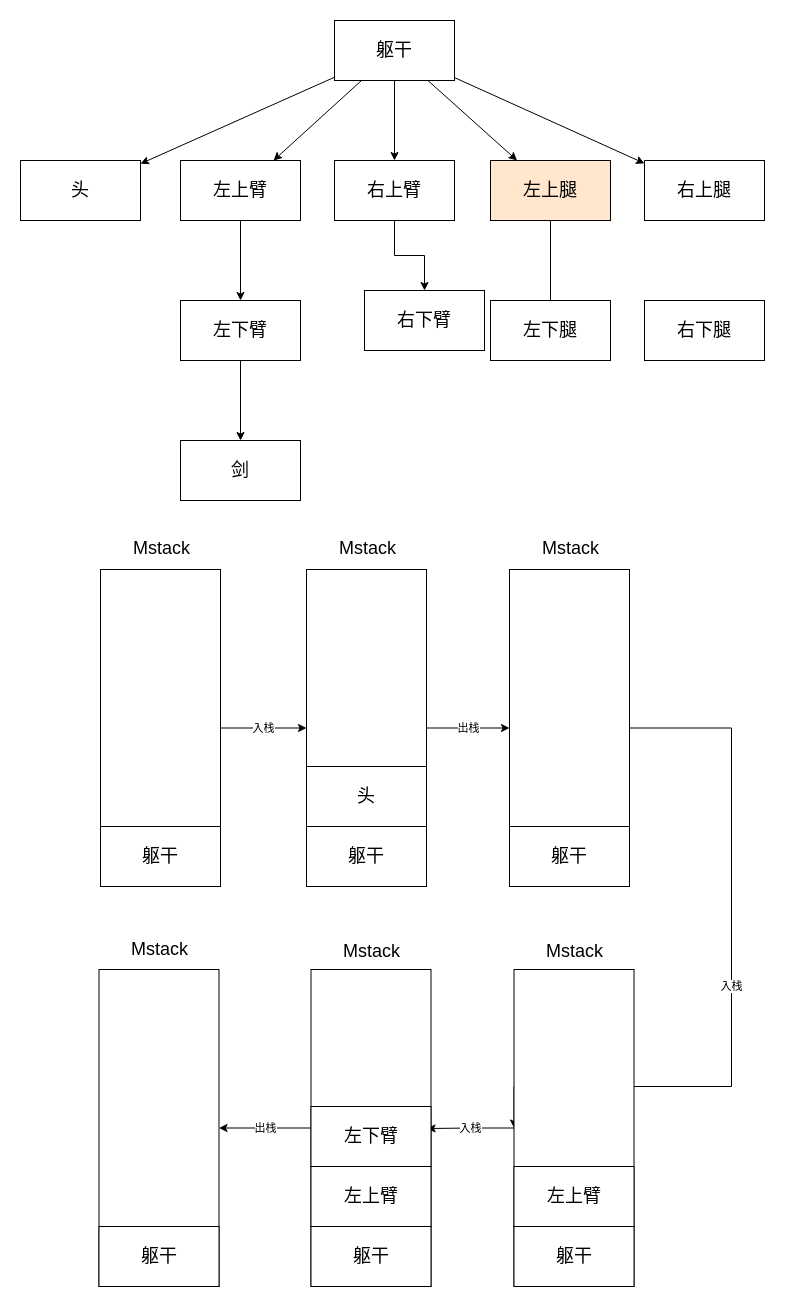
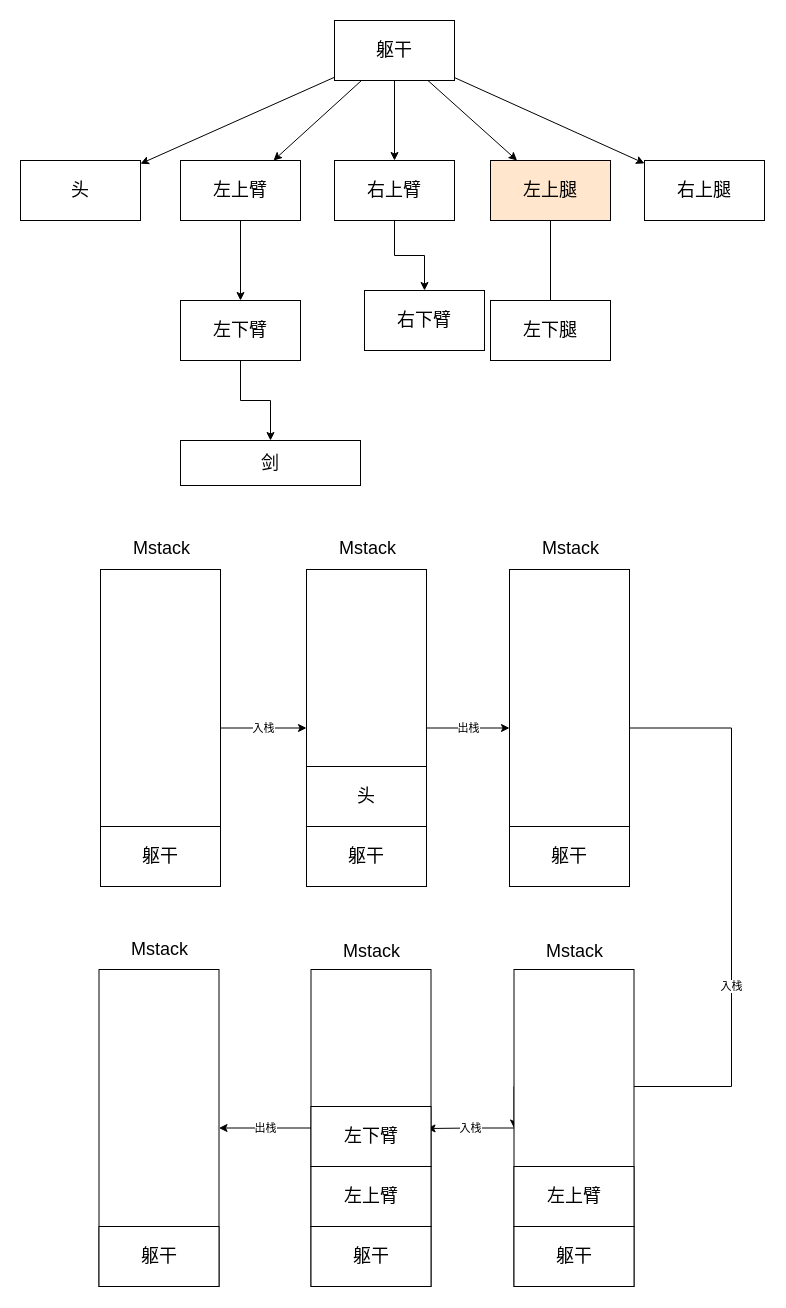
node "右下腿": removed
node "剑": size 120x60 -> 180x45
